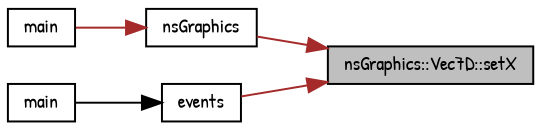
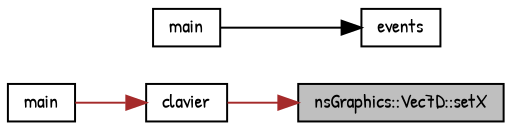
node "nsGraphics": label "nsGraphics" -> "clavier"
edge "events" -> "nsGraphics::Vec7D::setX": removed
